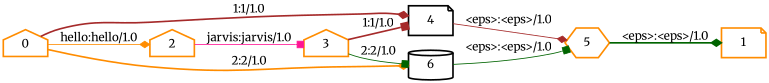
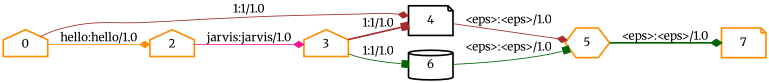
edge "0" -> "4": style bold -> solid
node "1": label "1" -> "7"
edge "2" -> "3": arrowhead box -> diamond
edge "3" -> "6": label "2:2/1.0" -> "1:1/1.0"
edge "0" -> "6": removed, label "2:2/1.0"
